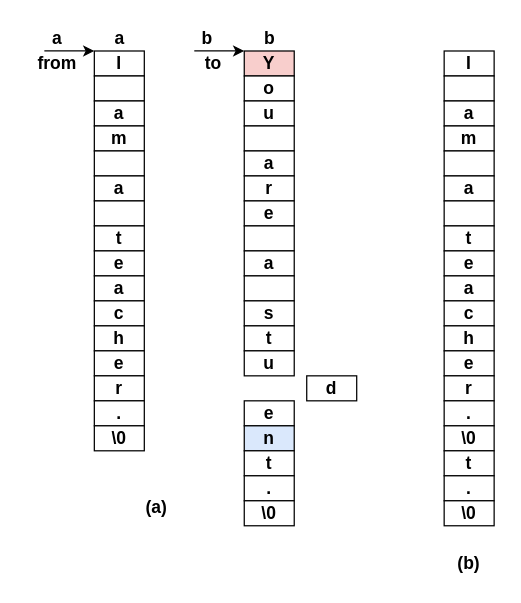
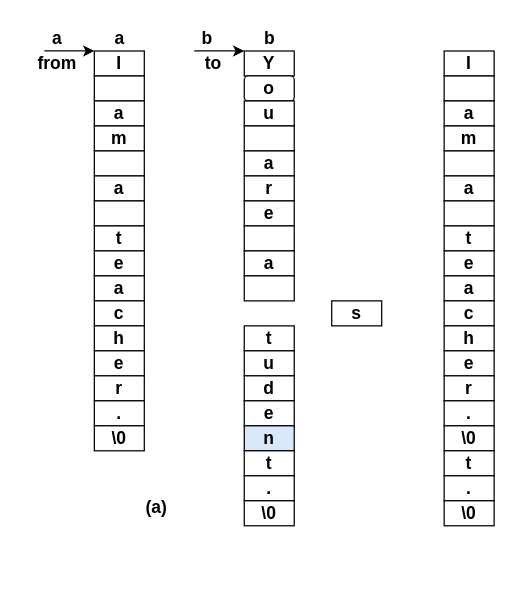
node "Y": fillcolor #f8cecc -> #ffffff
node "o": shape rectangle -> rounded rectangle
node "s": moved (269, 313) -> (357, 313)
node "d": moved (332, 388) -> (269, 388)
node "(b)": removed
